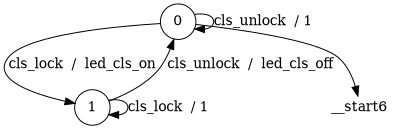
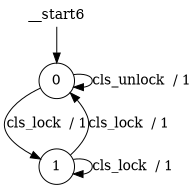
edge "0" -> "__start6": reversed
edge "0" -> "1": label "cls_lock  /  led_cls_on" -> "cls_lock  / 1"
edge "1" -> "0": label "cls_unlock  /  led_cls_off" -> "cls_lock  / 1"
